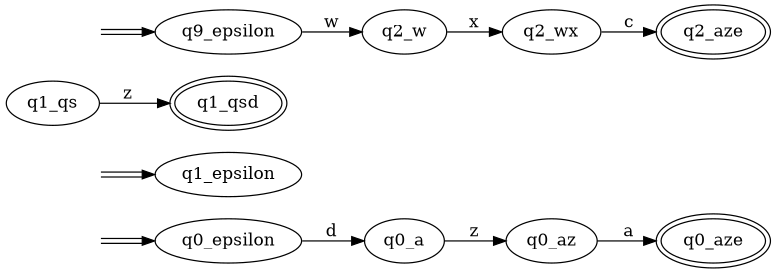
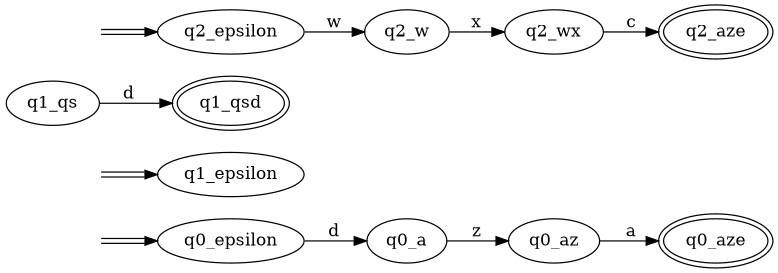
node "q9_epsilon": label "q9_epsilon" -> "q2_epsilon"
edge "q1_qs" -> "q1_qsd": label "z" -> "d"
